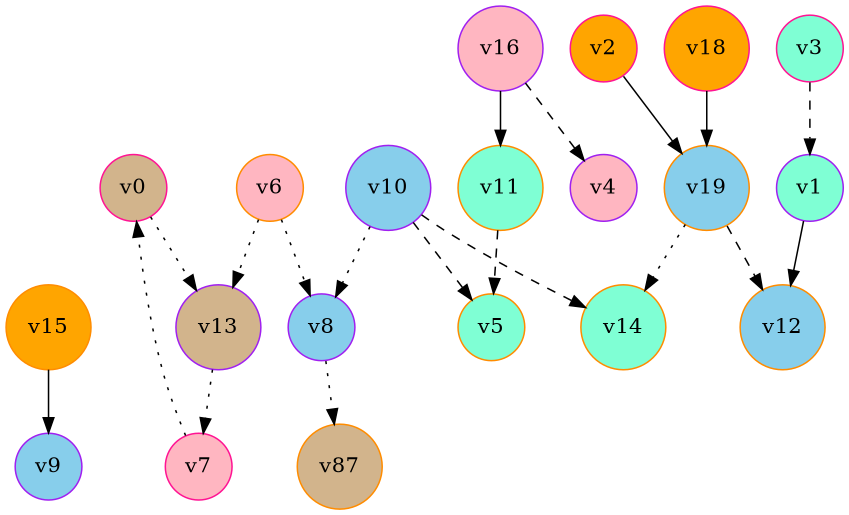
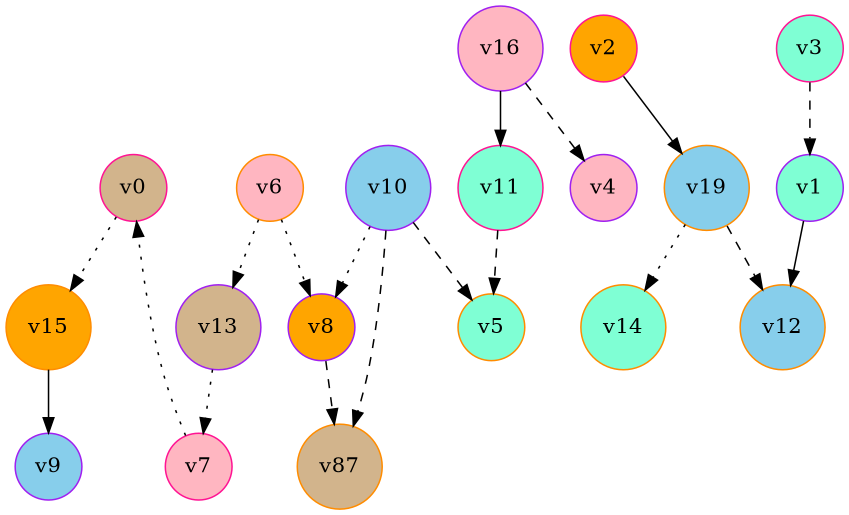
node "v18": removed
node "v11": color darkorange -> deeppink
edge "v0" -> "v13": now "v0" -> "v15"
edge "v10" -> "v14": now "v10" -> "v87"
node "v8": fillcolor skyblue -> orange
edge "v8" -> "v87": style dotted -> dashed
